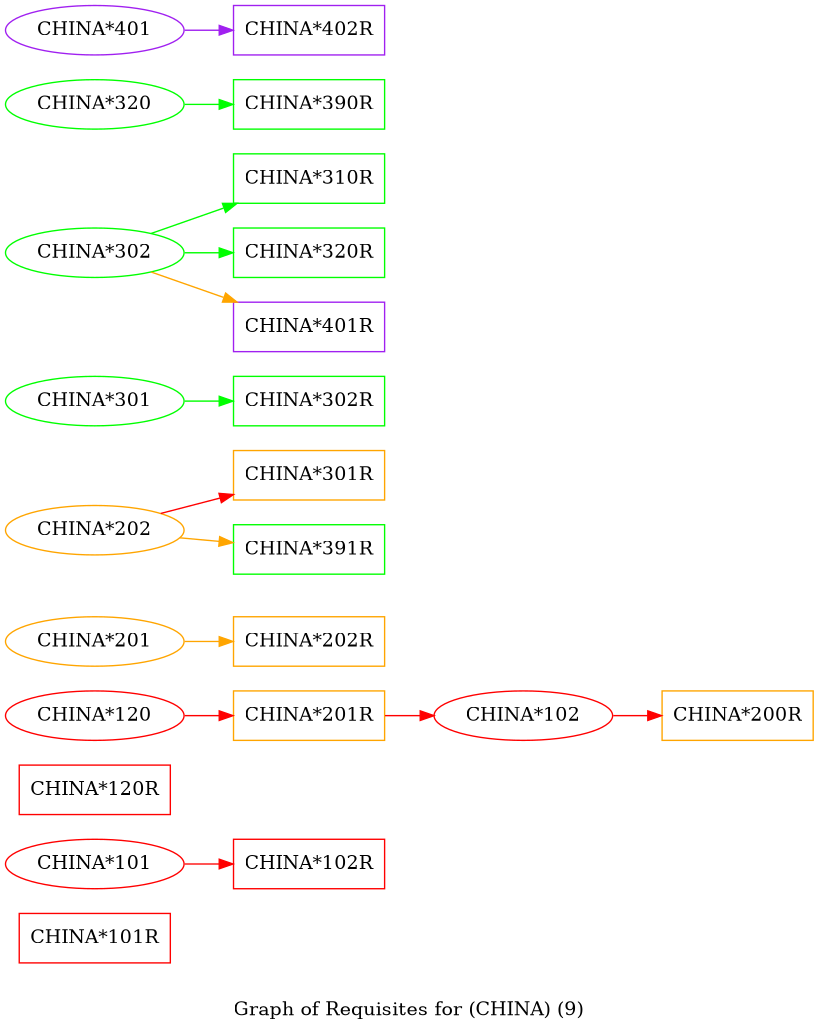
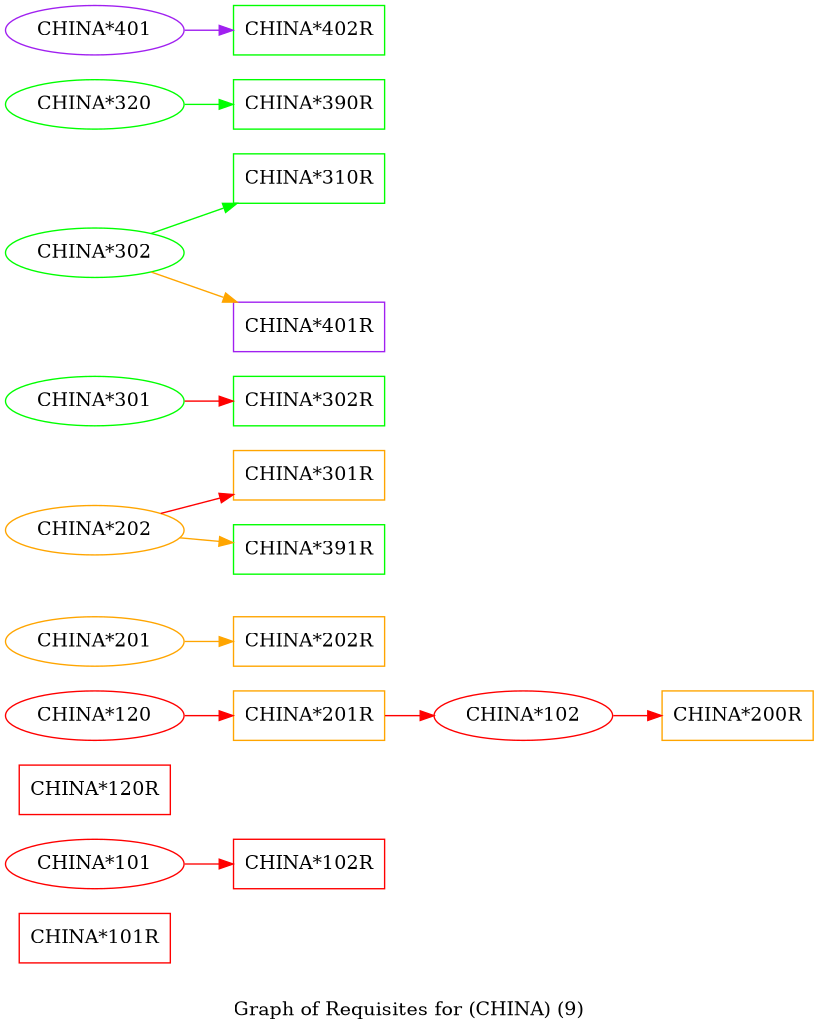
node "CHINA*402R": color purple -> green
node "CHINA*320R": removed
edge "CHINA*301" -> "CHINA*302R": color green -> red
